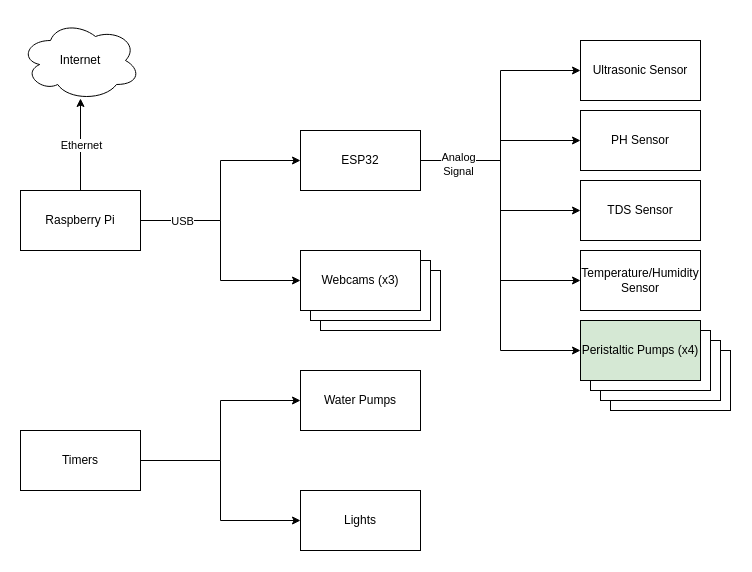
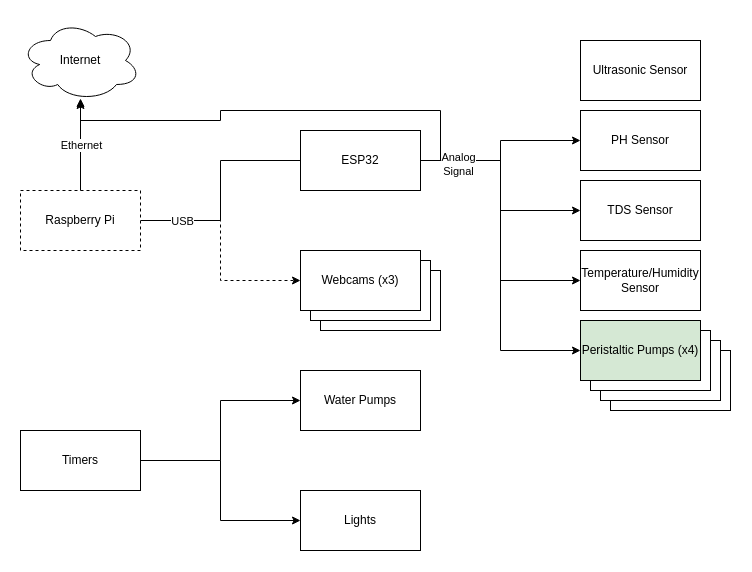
edge "ESP32" -> "Ultrasonic Sensor": now "ESP32" -> "Internet"
edge "Raspberry Pi" -> "ESP32": arrowhead classic -> none
node "Raspberry Pi": style solid -> dashed
edge "Raspberry Pi" -> "Webcams (x3)": style solid -> dashed
